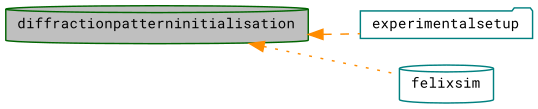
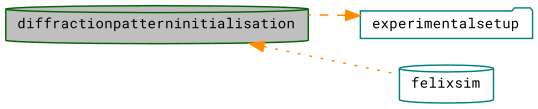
edge "experimentalsetup" -> "diffractionpatterninitialisation": reversed
